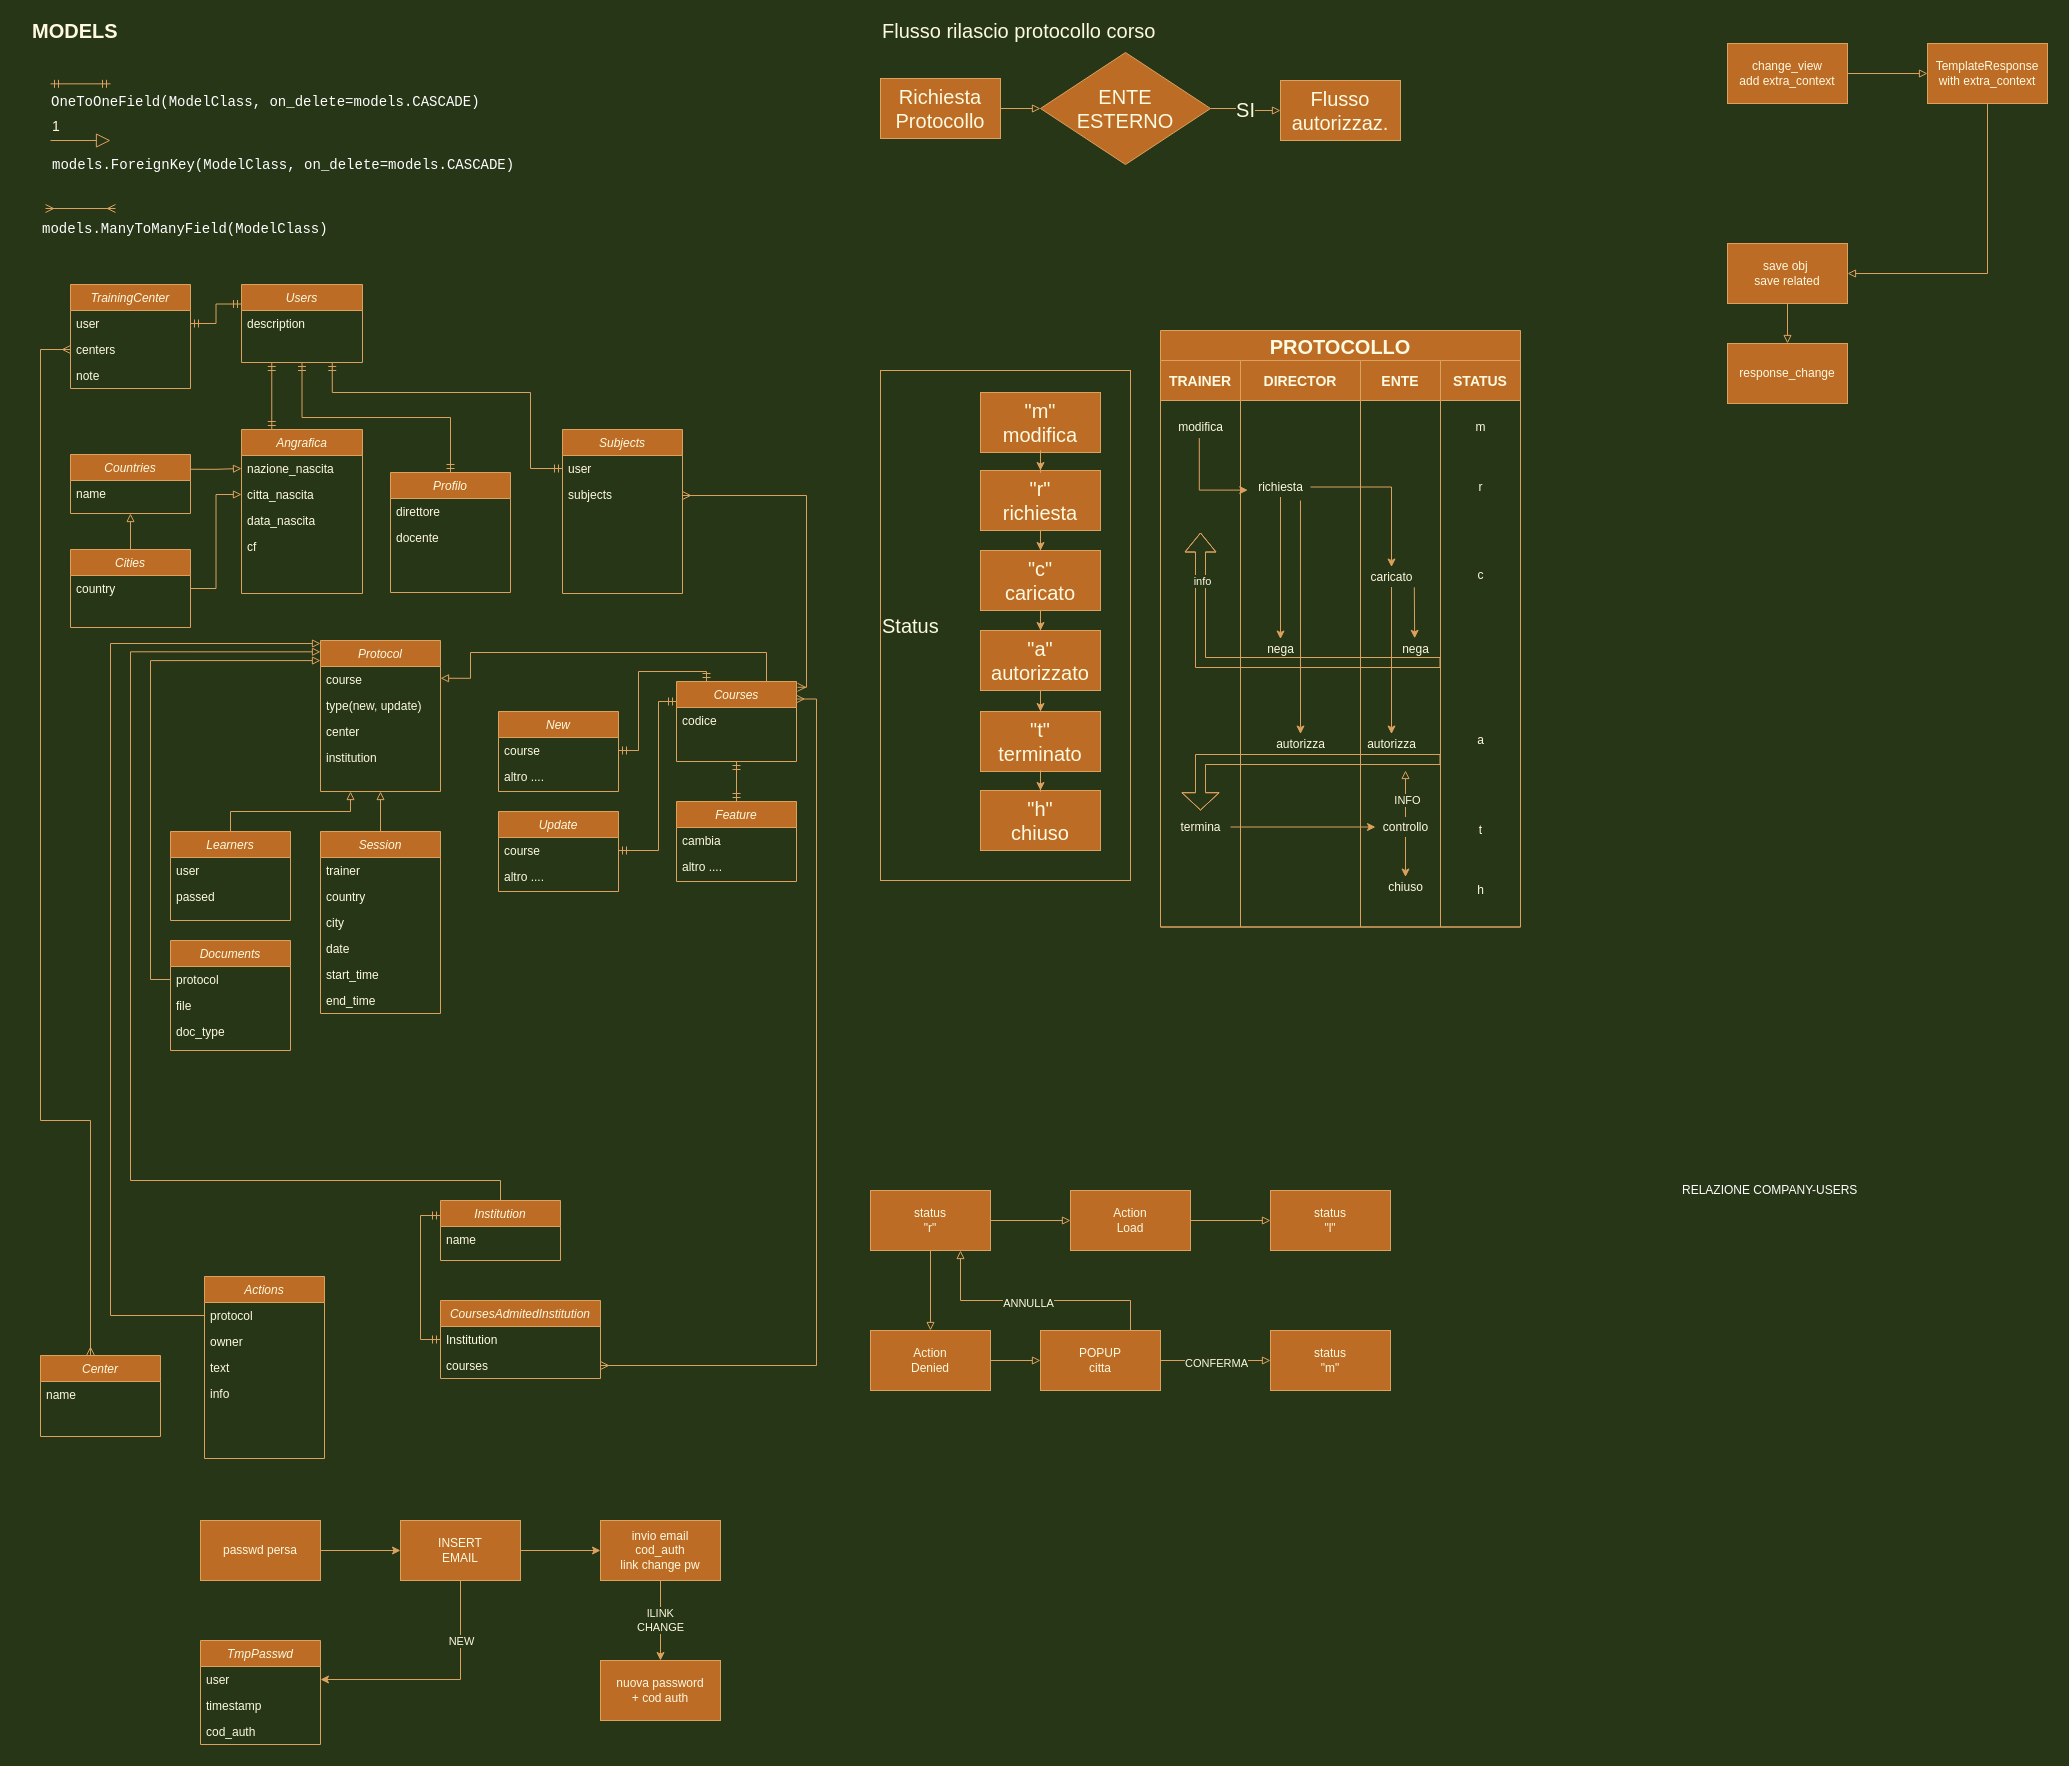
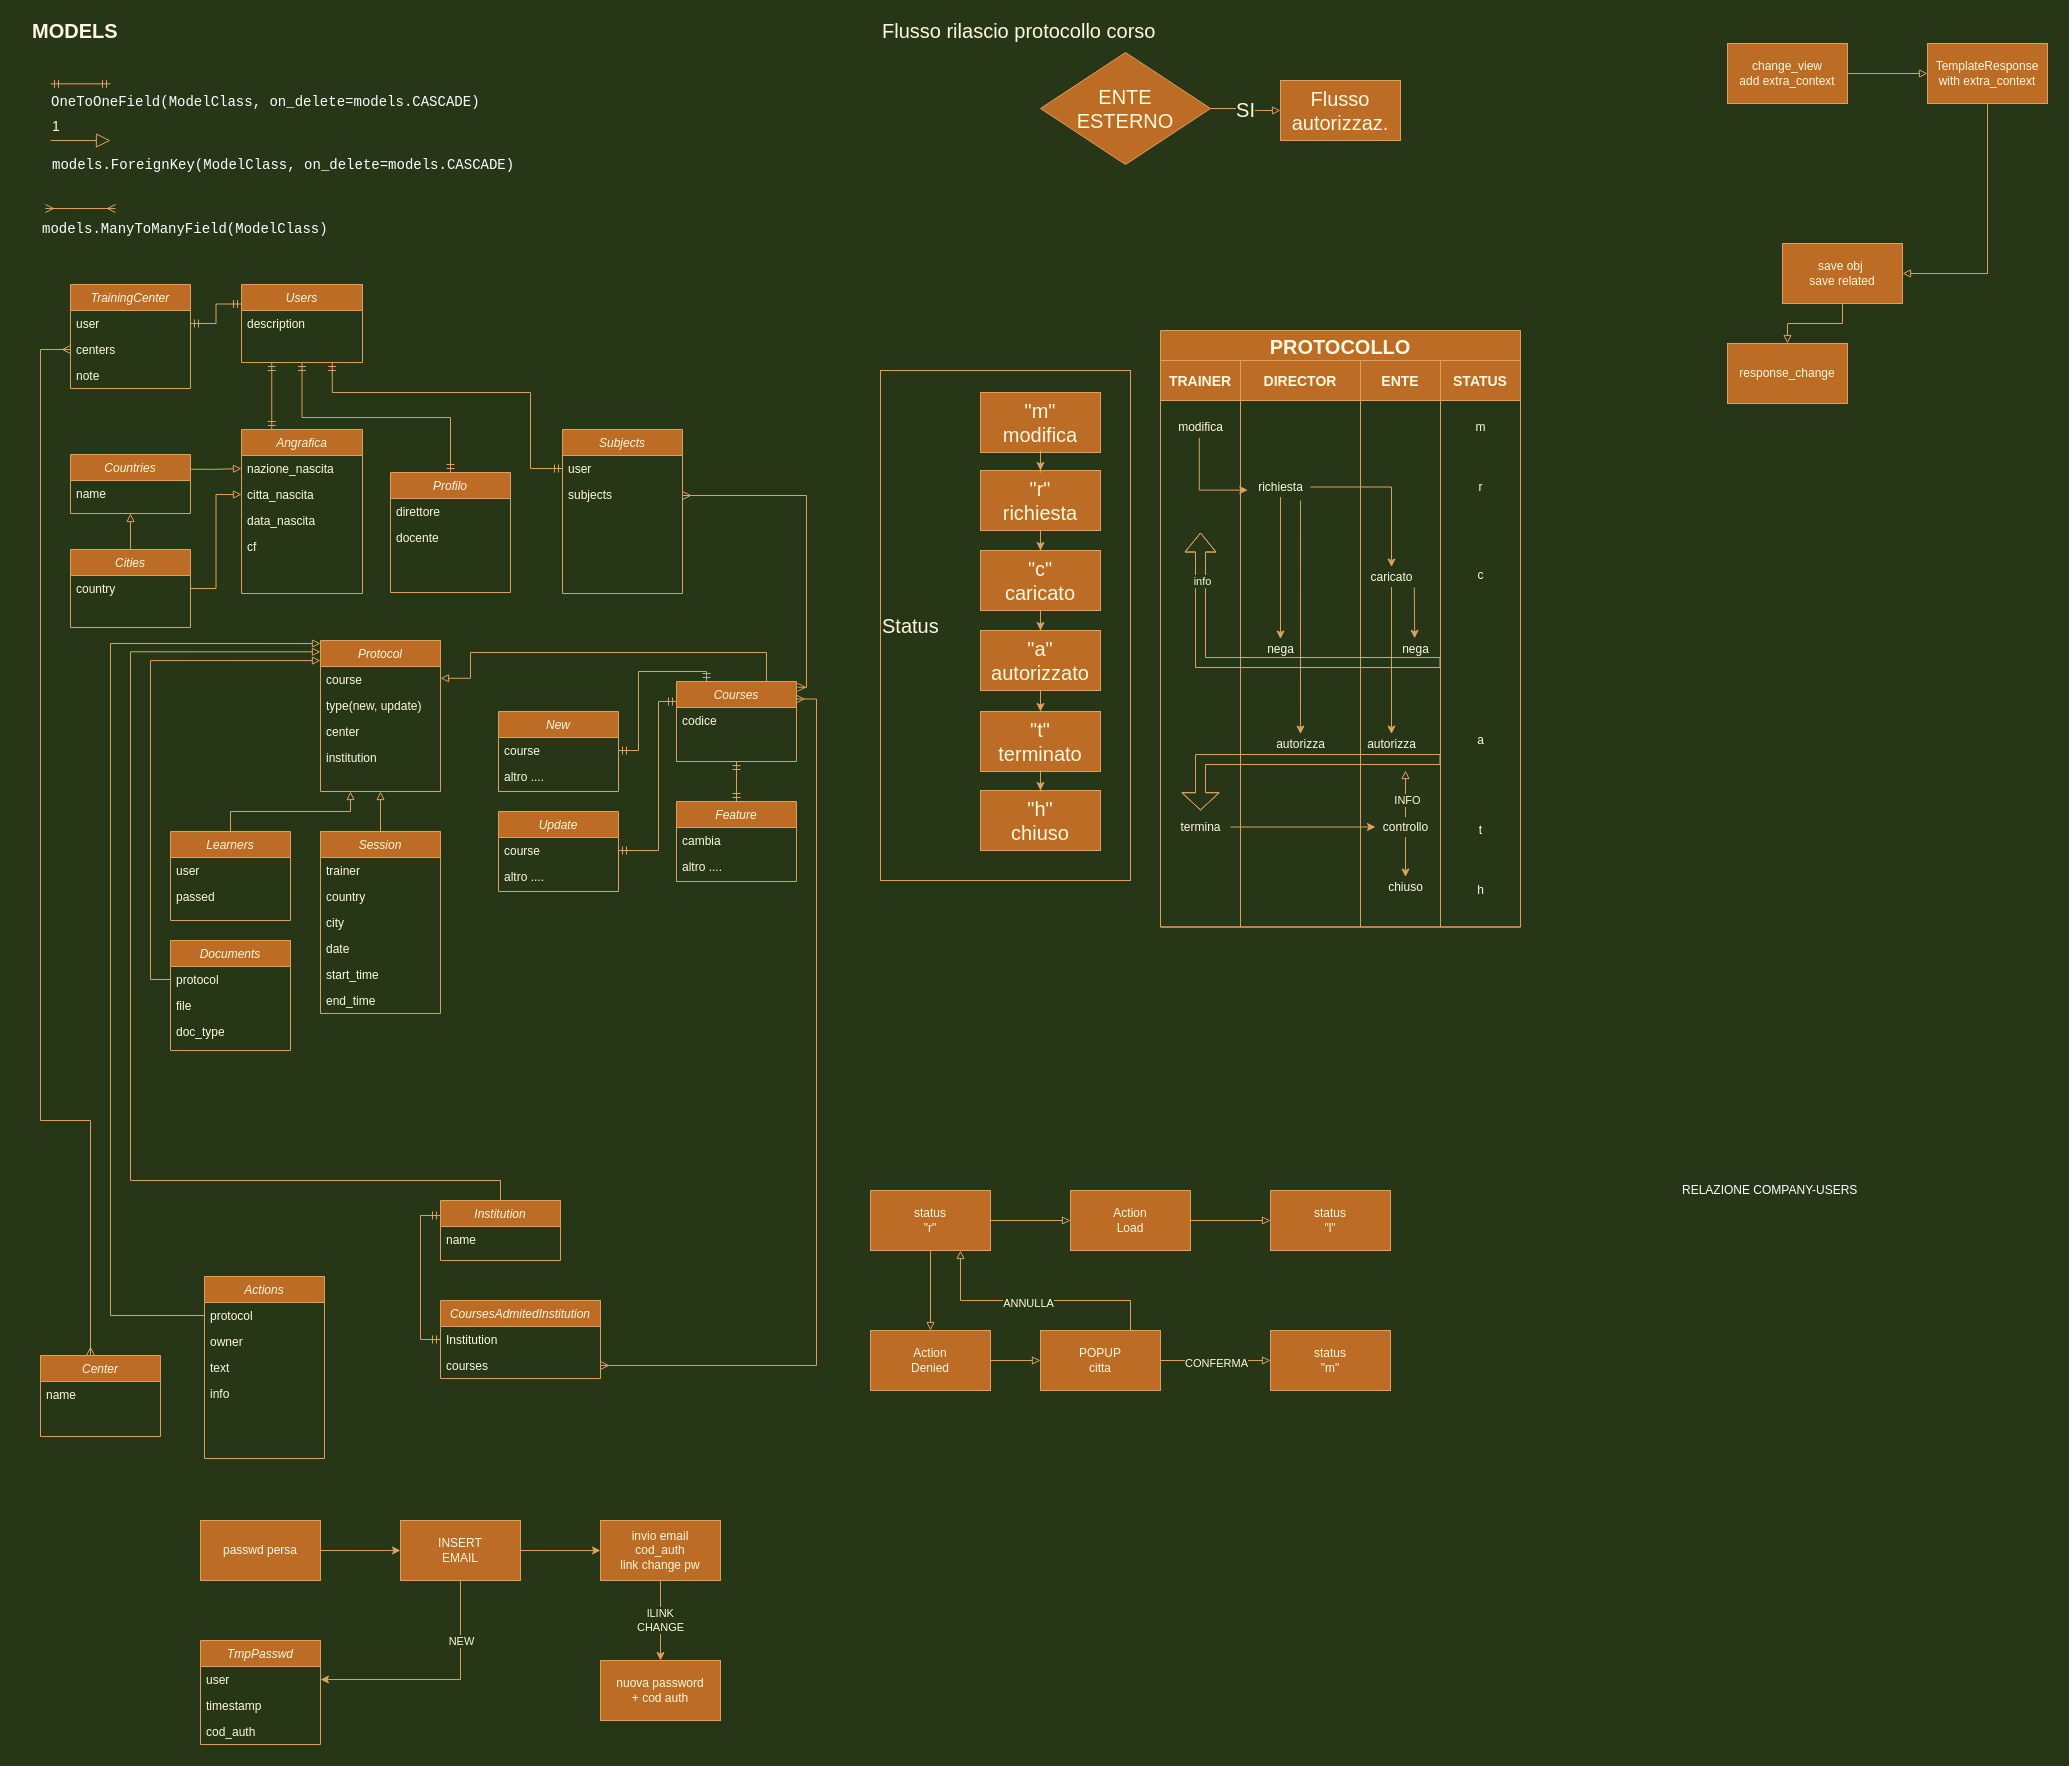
node "Richiesta Protocollo": removed
edge "Richiesta Protocollo" -> "ENTE ESTERNO": removed
node "save obj save related": moved (1788, 274) -> (1843, 274)
